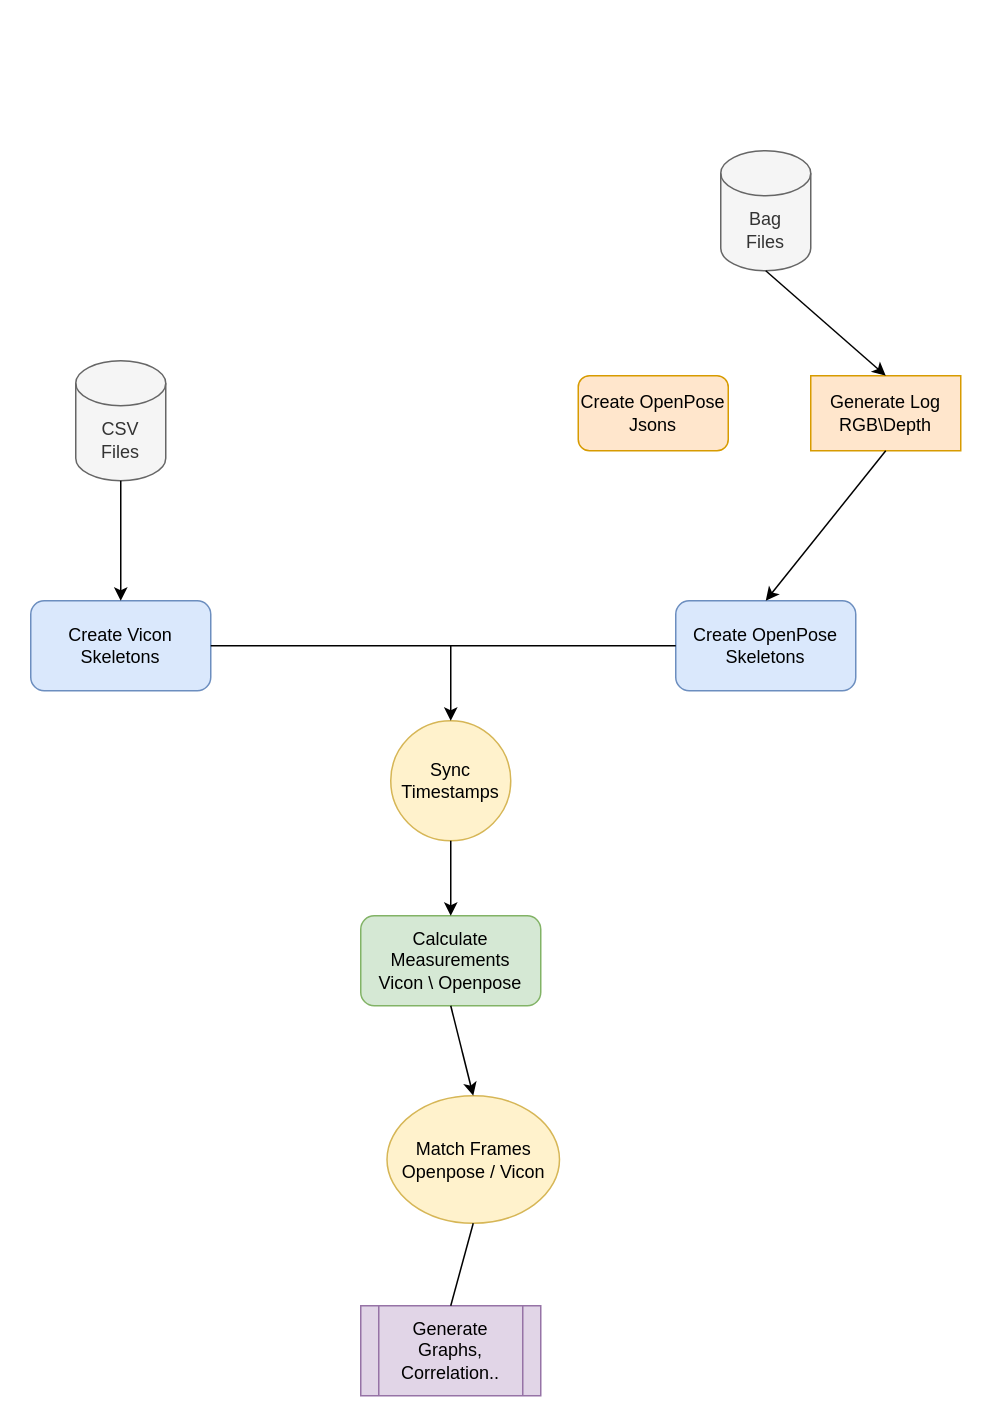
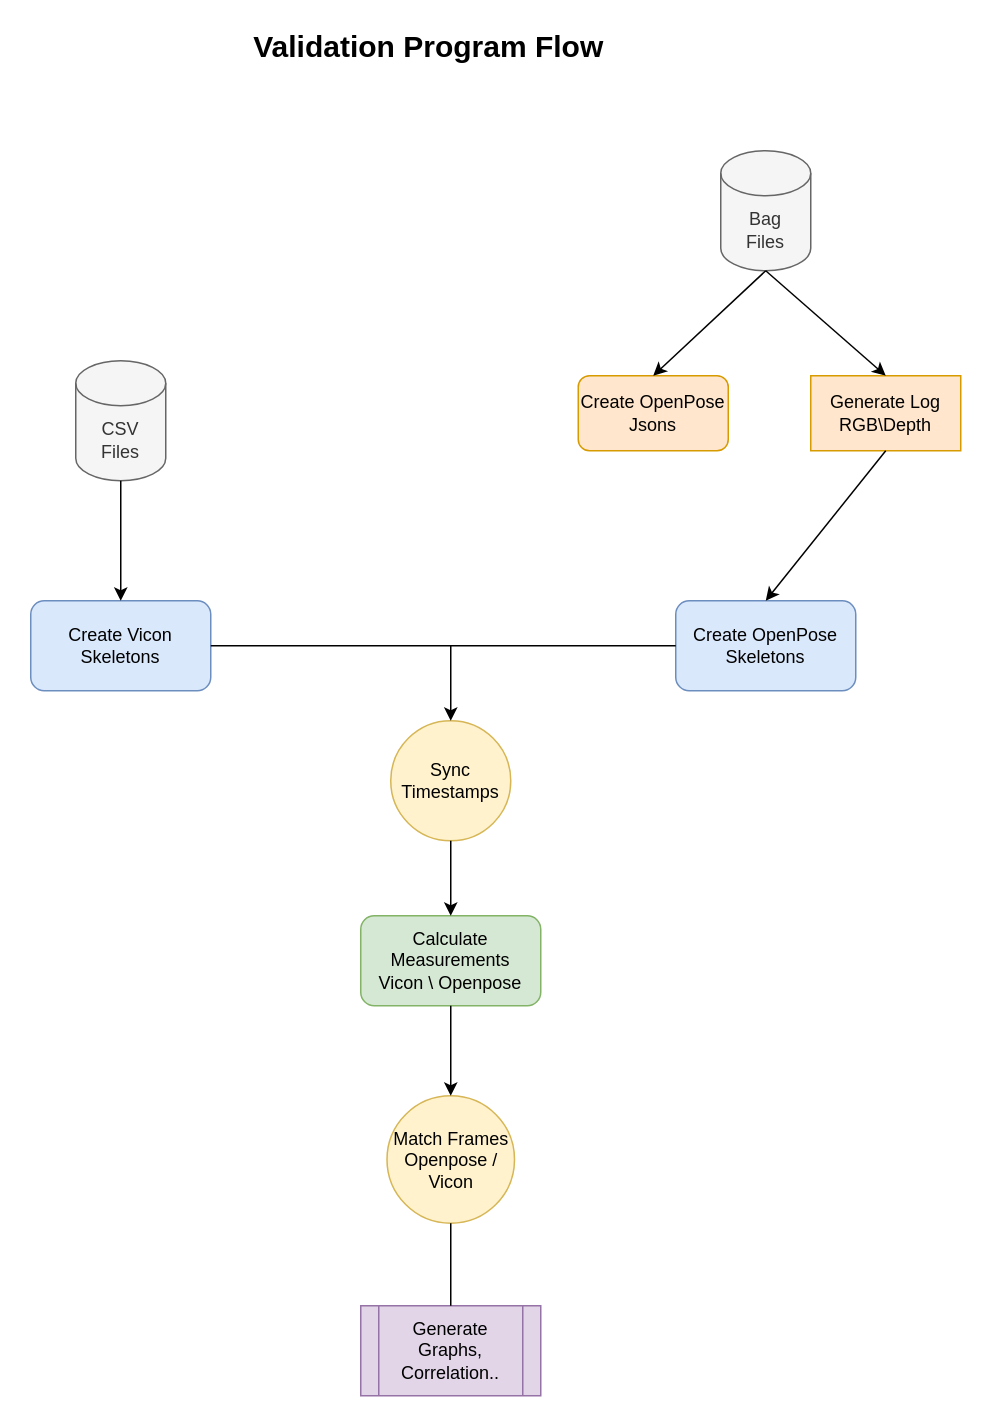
node "Validation Program Flow": added
edge "Bag Files" -> "Create OpenPose Jsons": added
node "Match Frames Openpose / Vicon": size 173x128 -> 128x128
